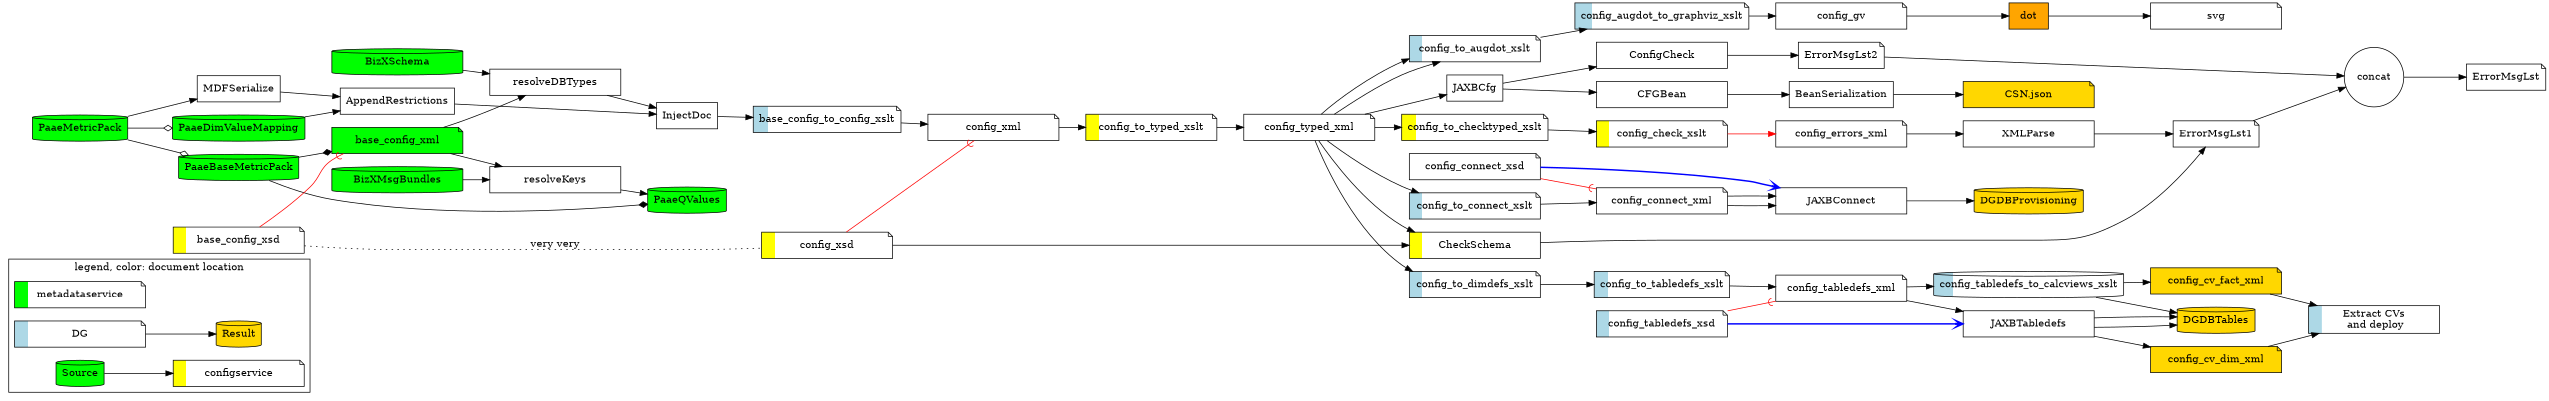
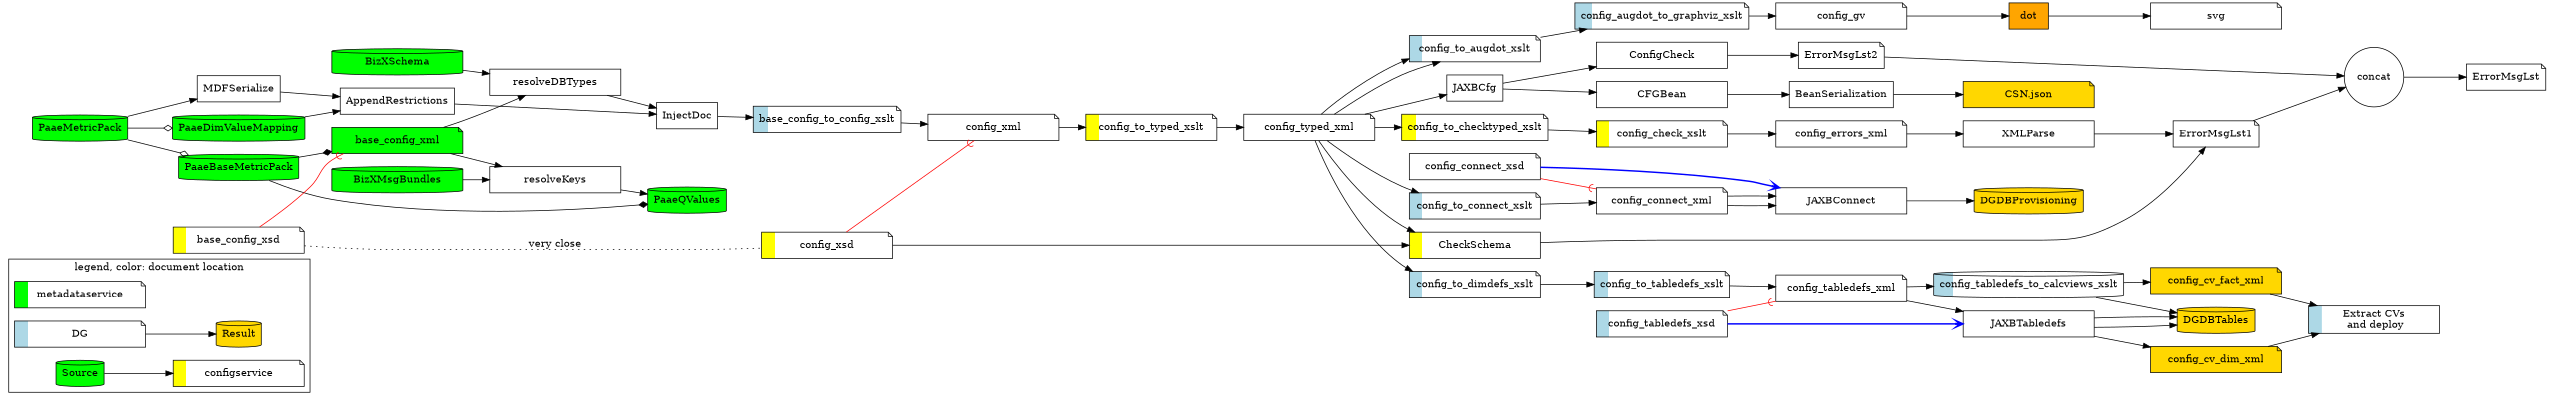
edge "config_check_xslt" -> "config_errors_xml": color red -> black
edge "base_config_xsd" -- "config_xsd": label "very very" -> "very close"
